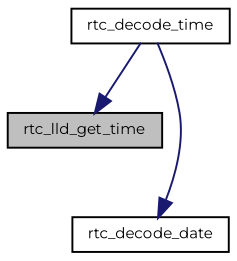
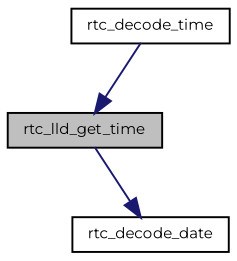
edge "rtc_decode_time" -> "rtc_decode_date": now "rtc_lld_get_time" -> "rtc_decode_date"
